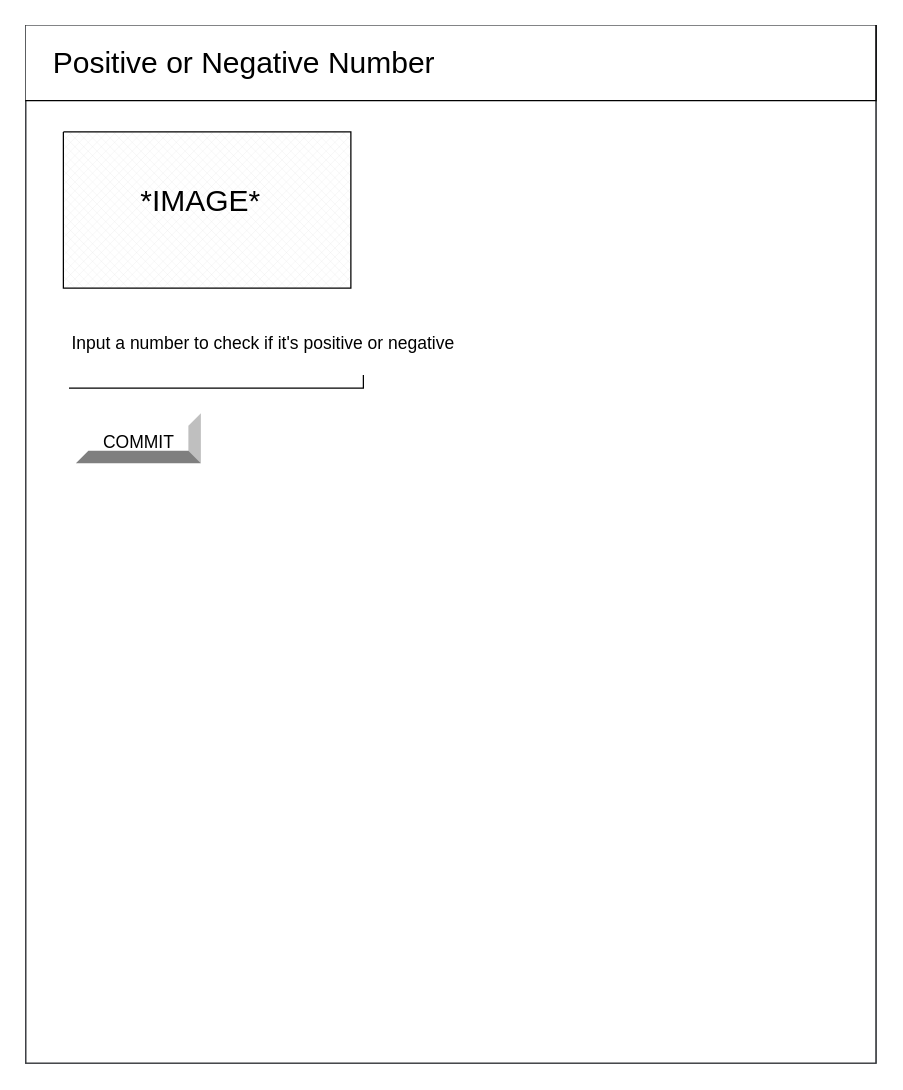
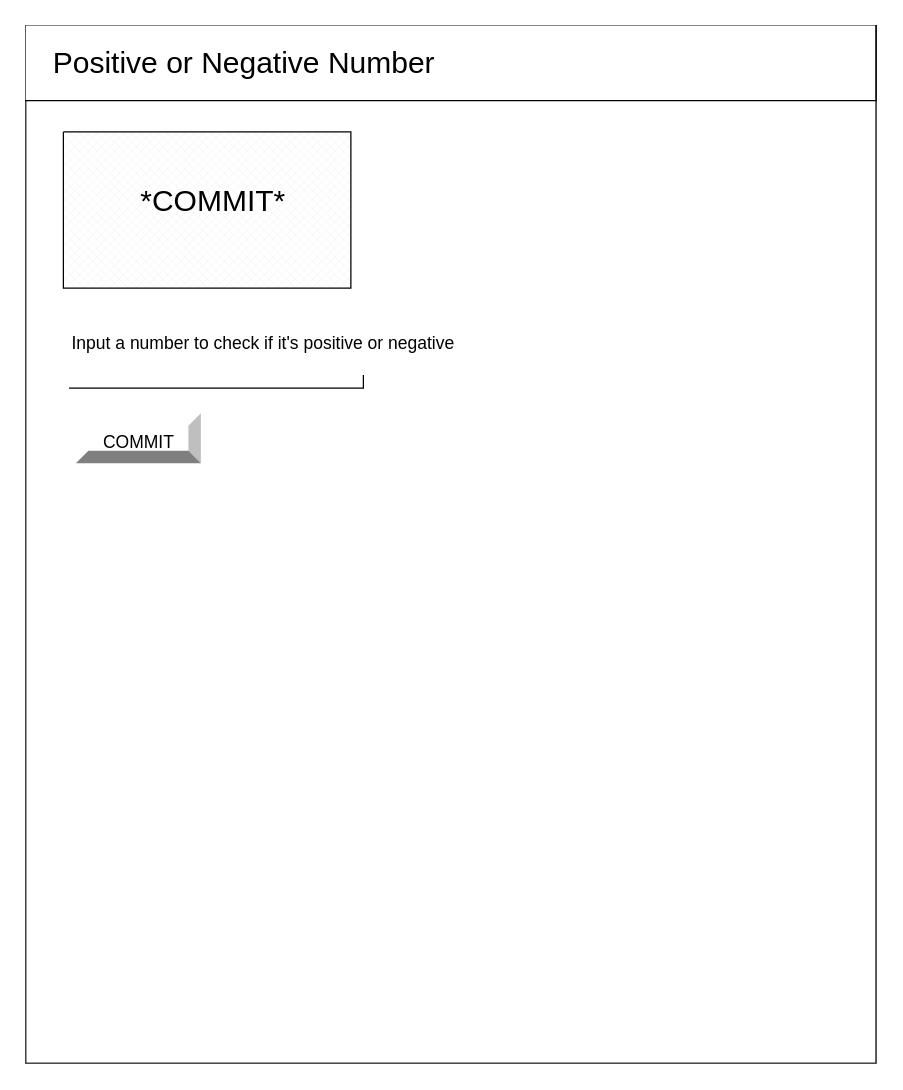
node "*IMAGE*": label "*IMAGE*" -> "*COMMIT*"
